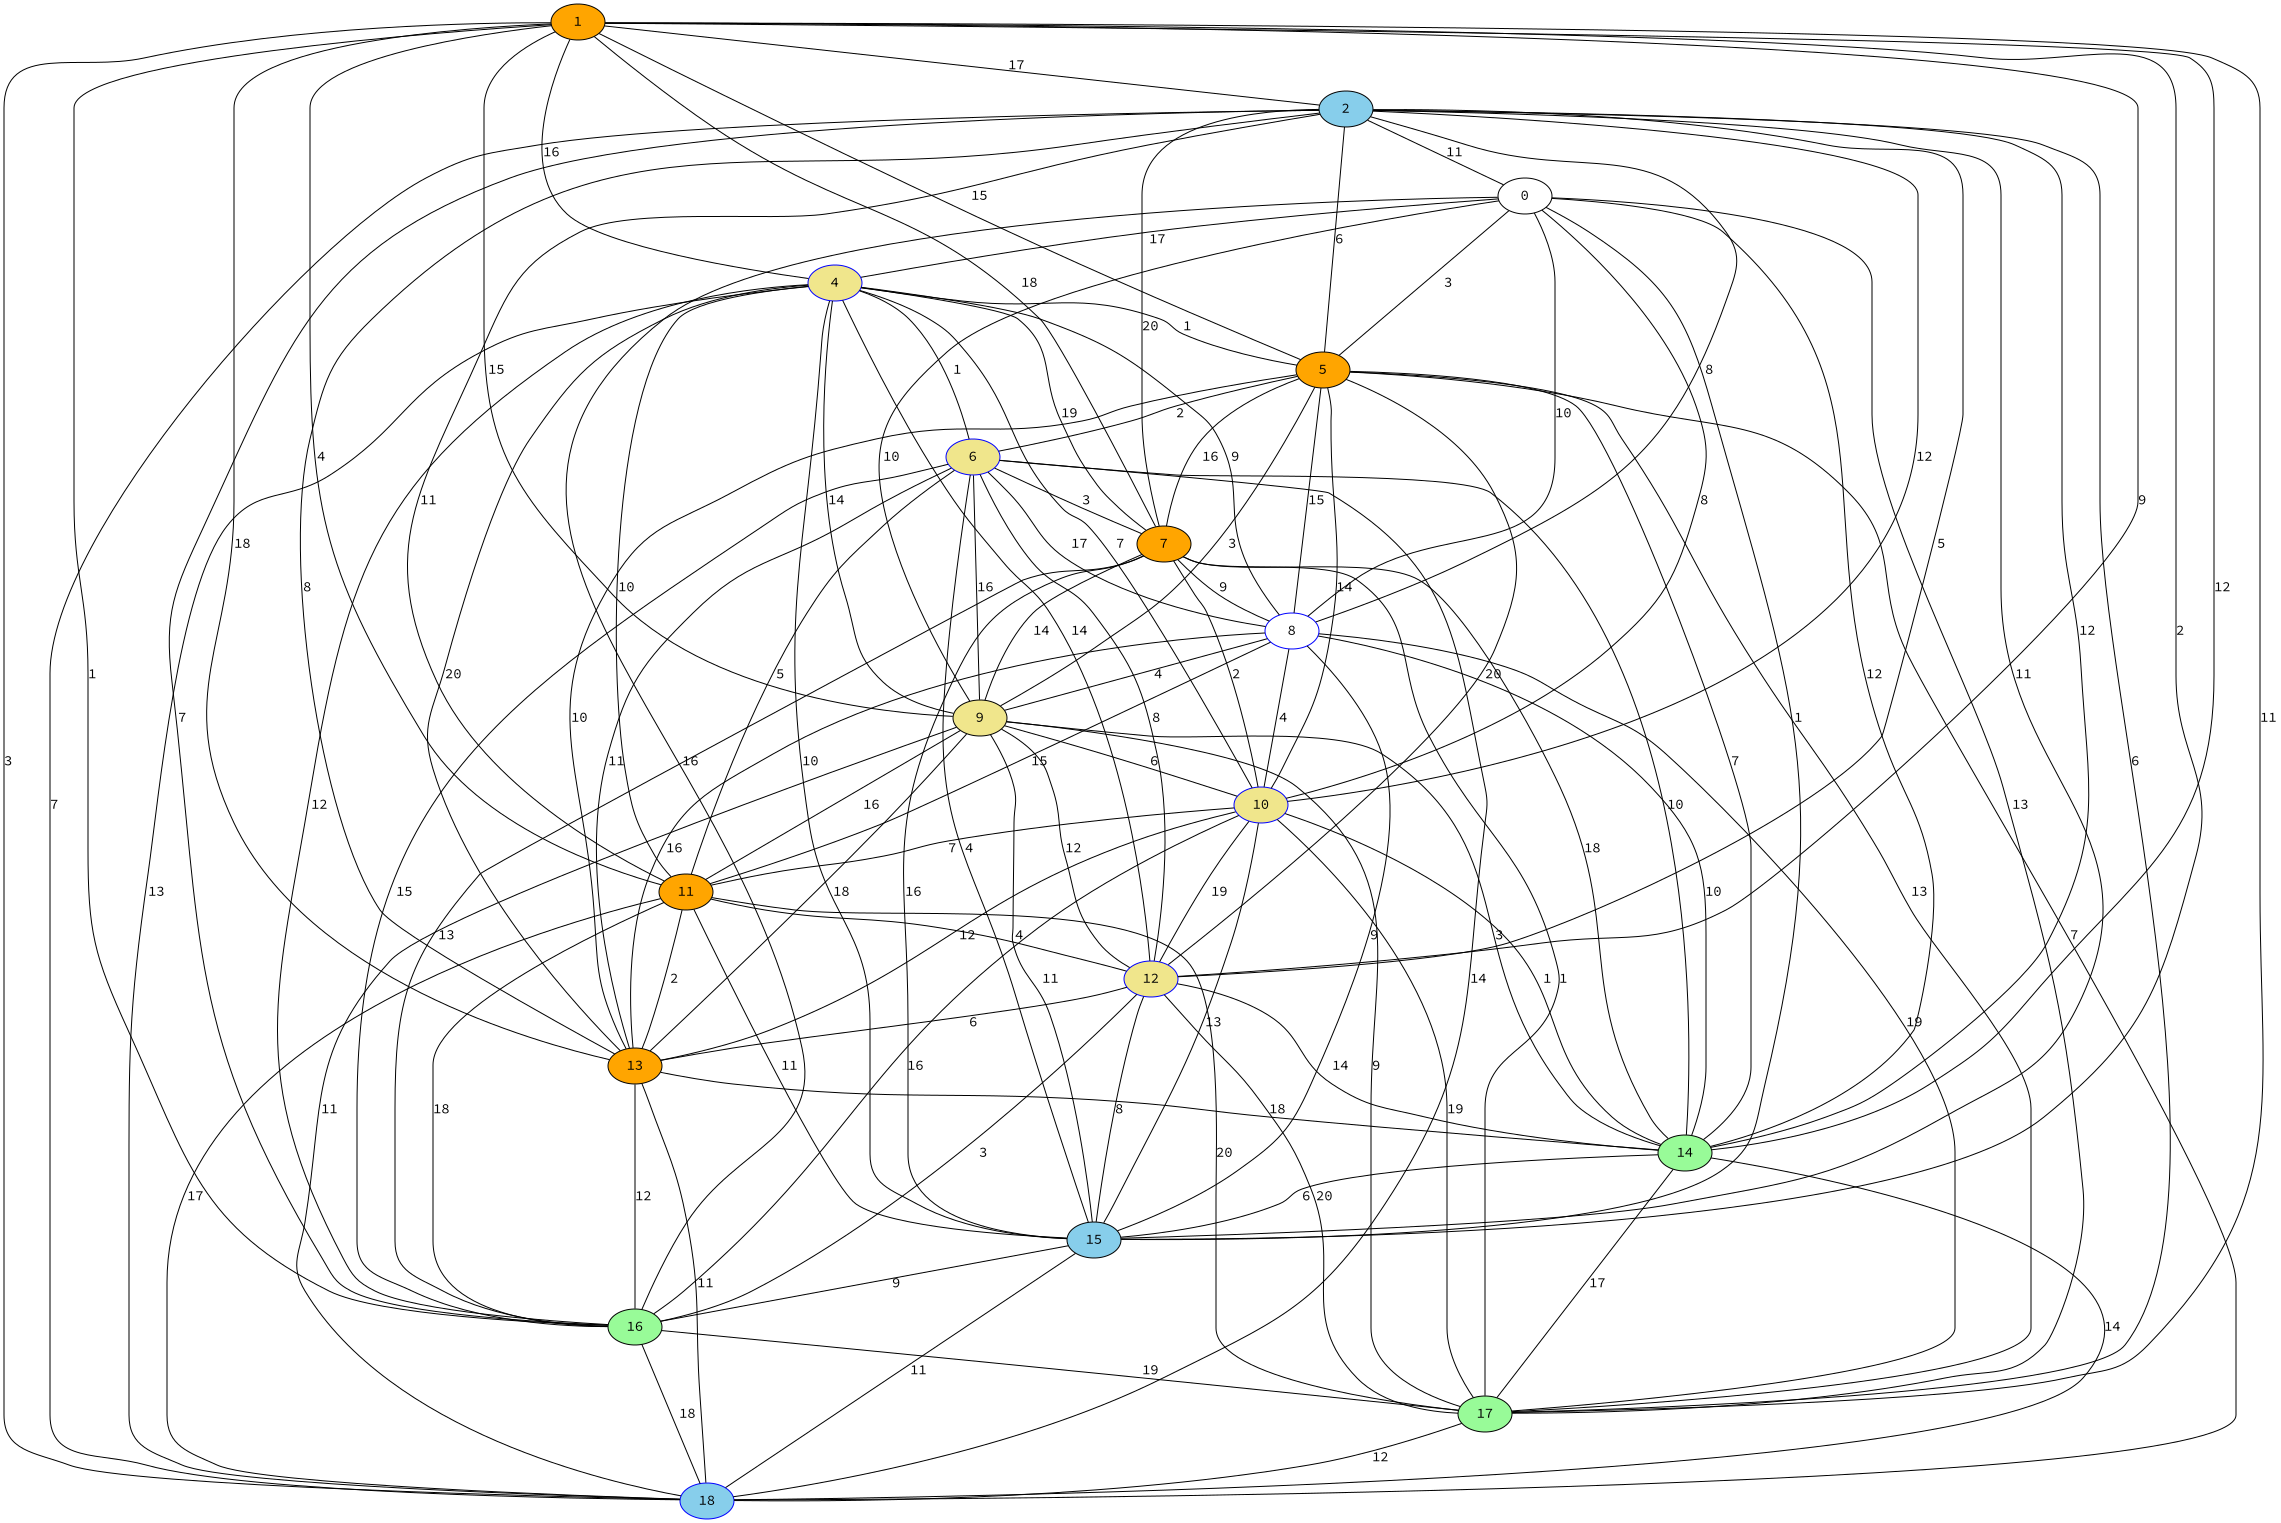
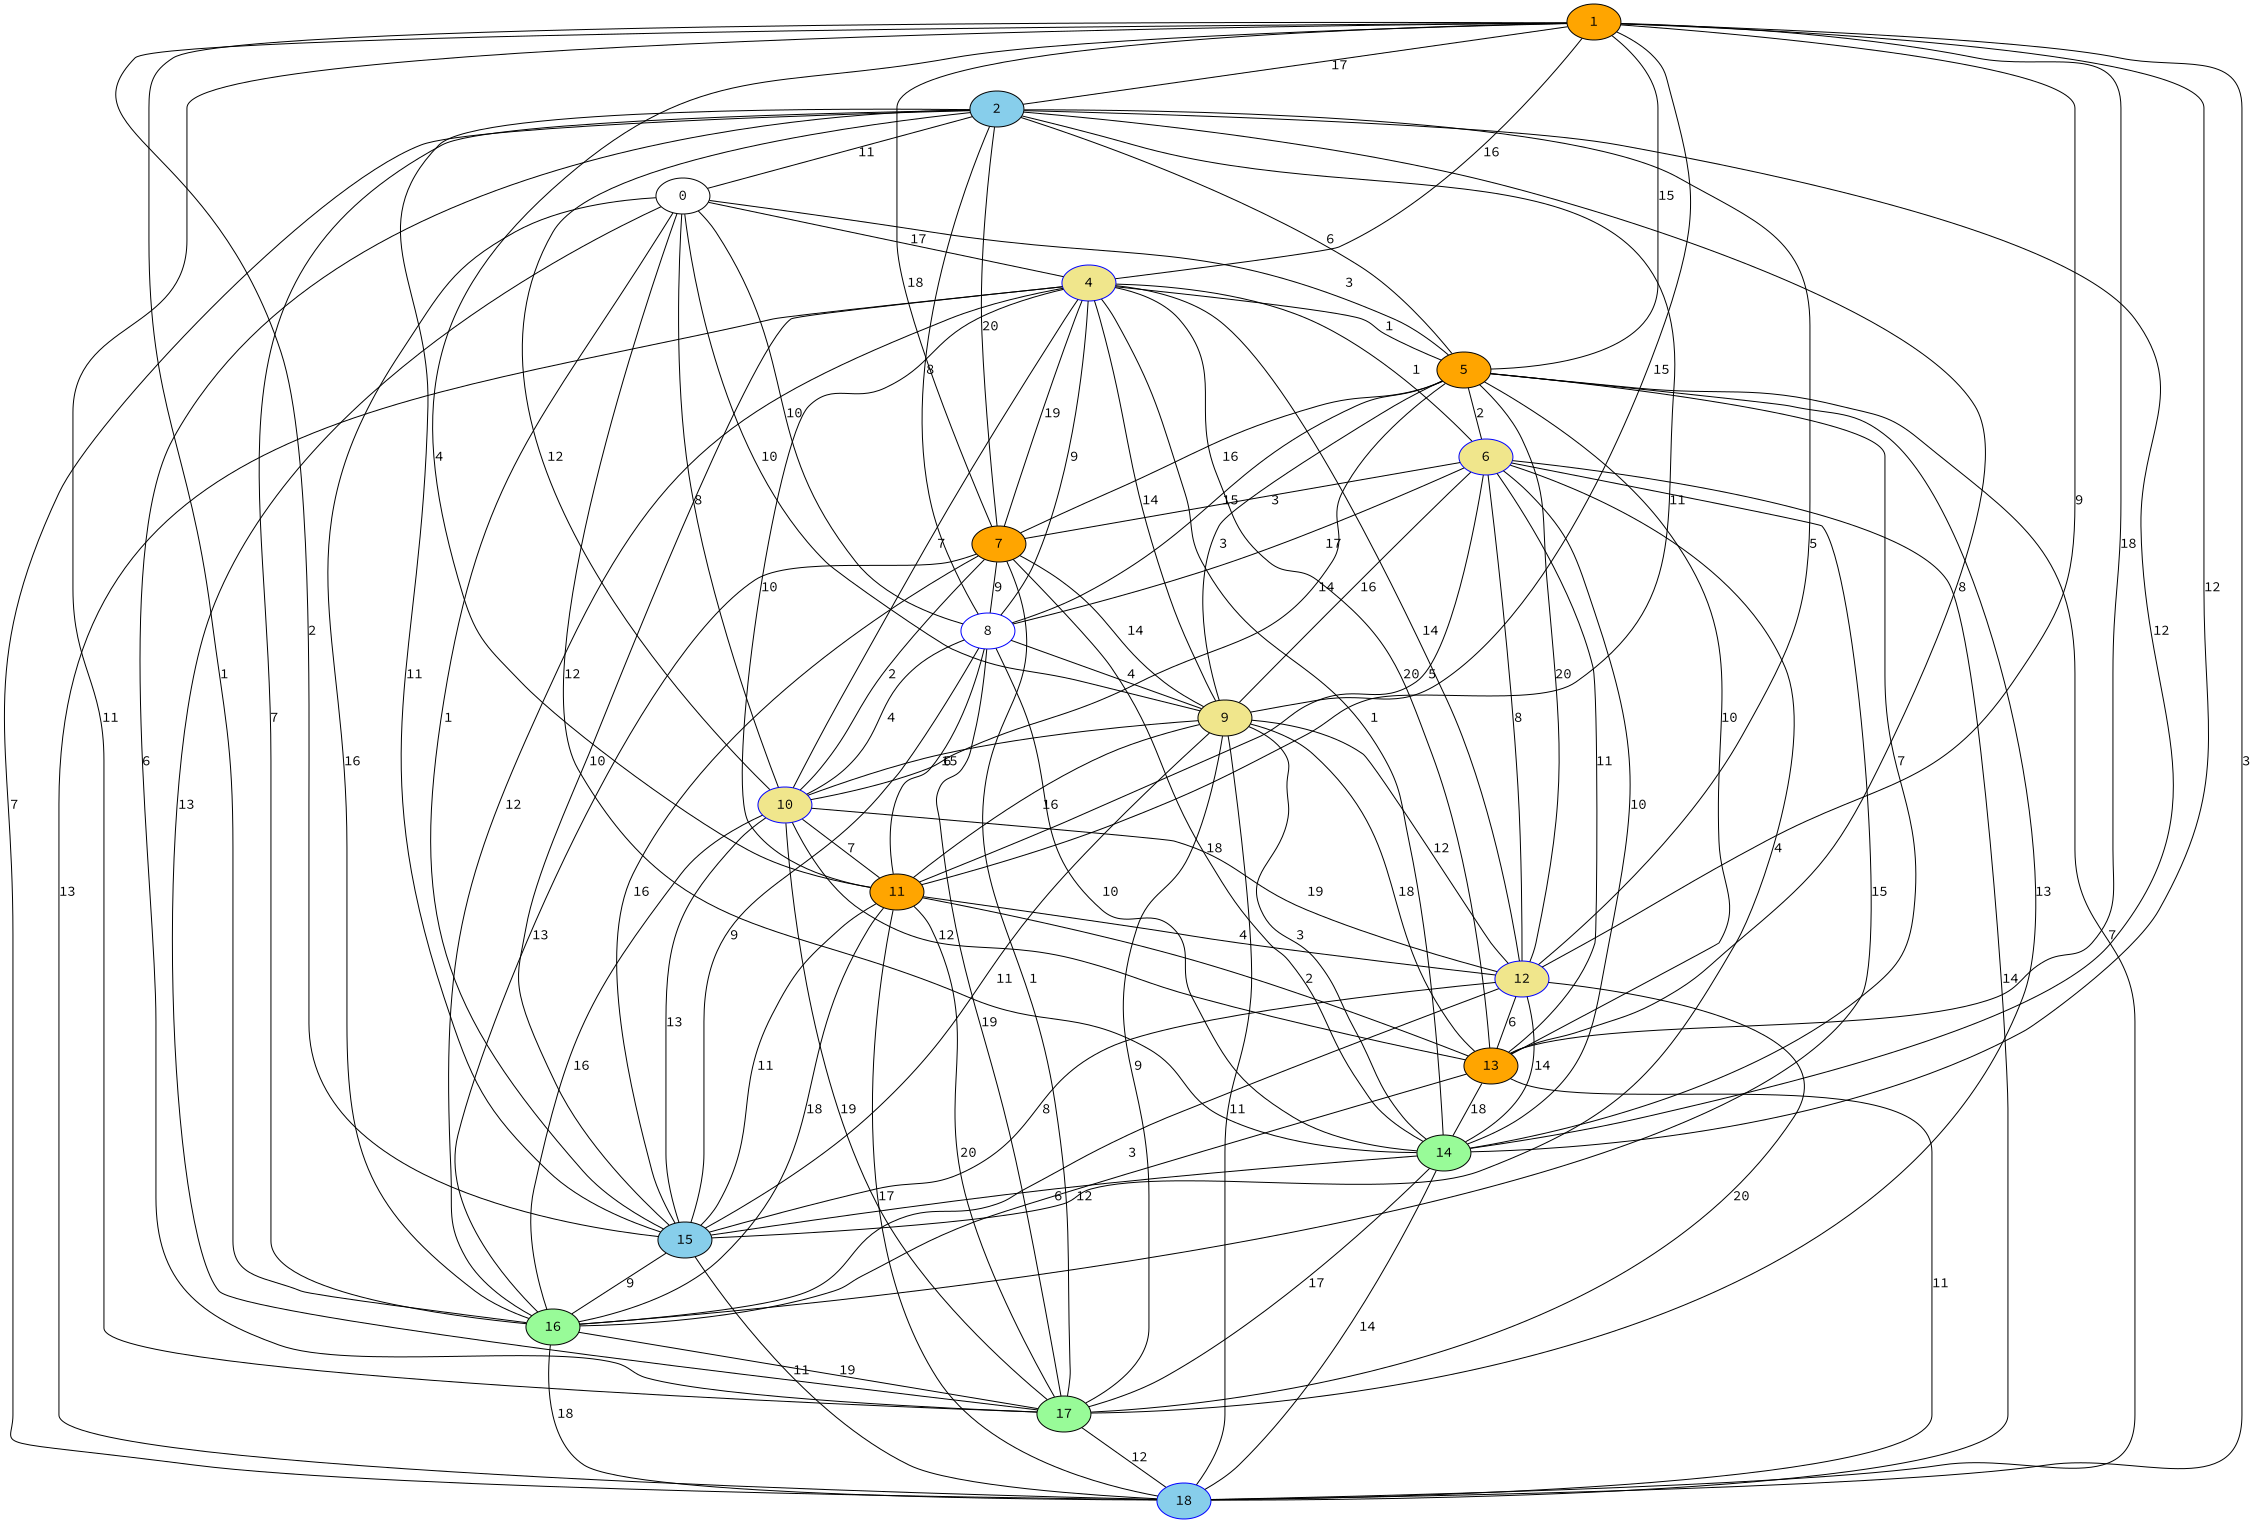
edge "8" -- "13": removed, label "16"
edge "10" -- "14": now "4" -- "14"
